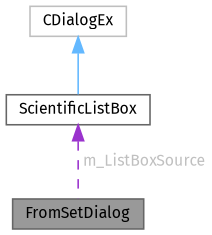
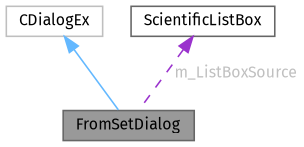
edge "ScientificListBox" -> "CDialogEx": now "FromSetDialog" -> "CDialogEx"
